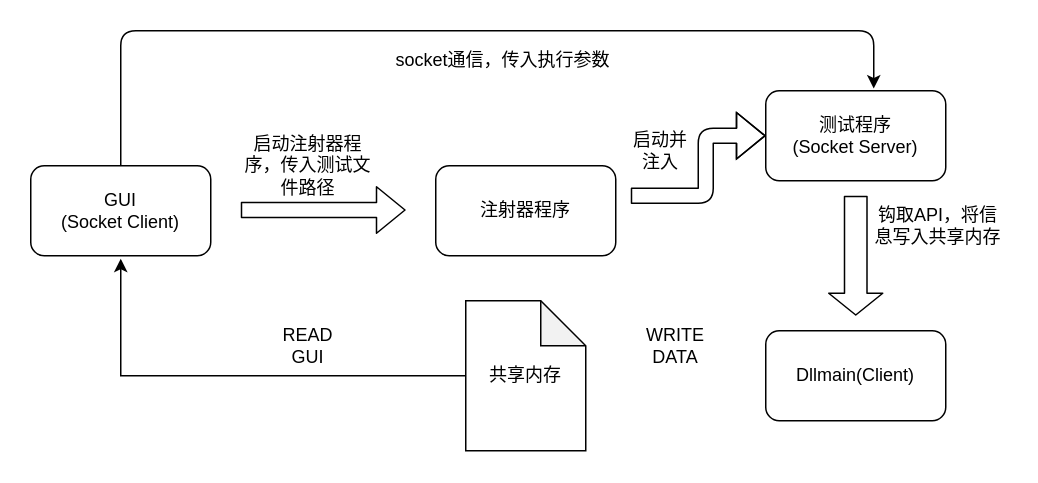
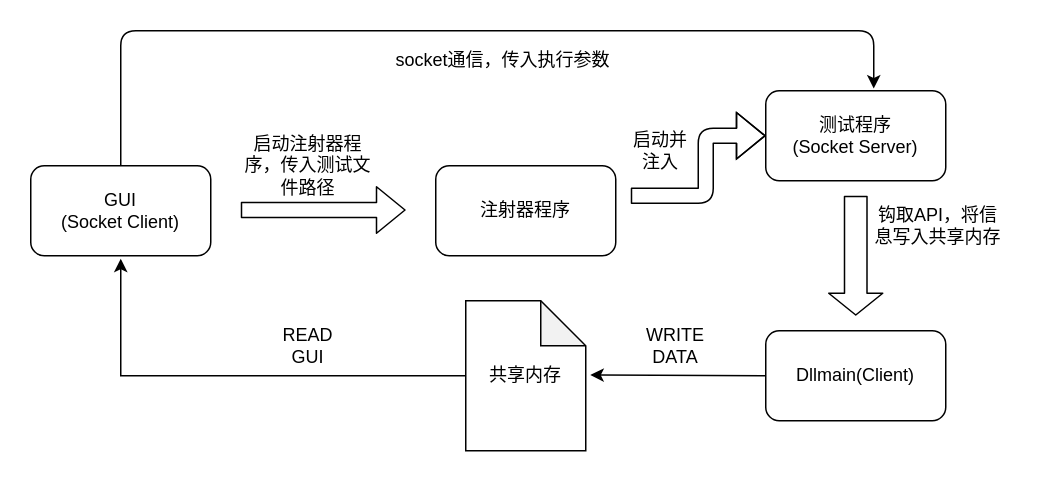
edge "Dllmain(Client)" -> "共享内存": added
